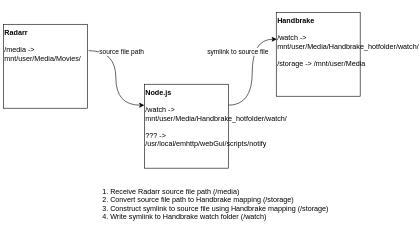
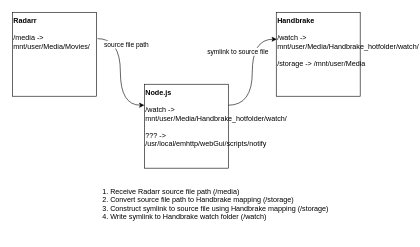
node "Radarr /media -> mnt/user/Media/Movies/": moved (45, 66) -> (54, 54)
